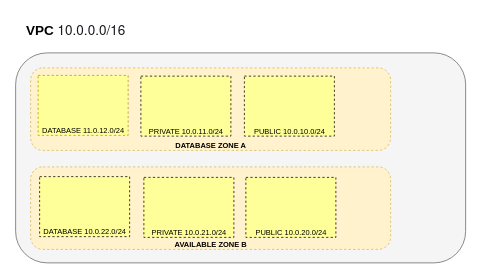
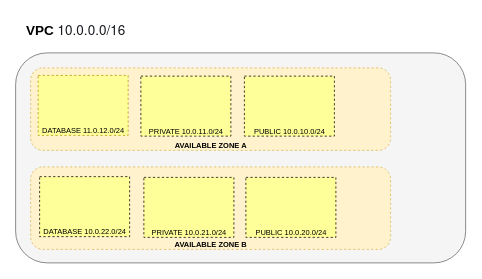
node "DATABASE ZONE A": label "DATABASE ZONE A" -> "AVAILABLE ZONE A"
